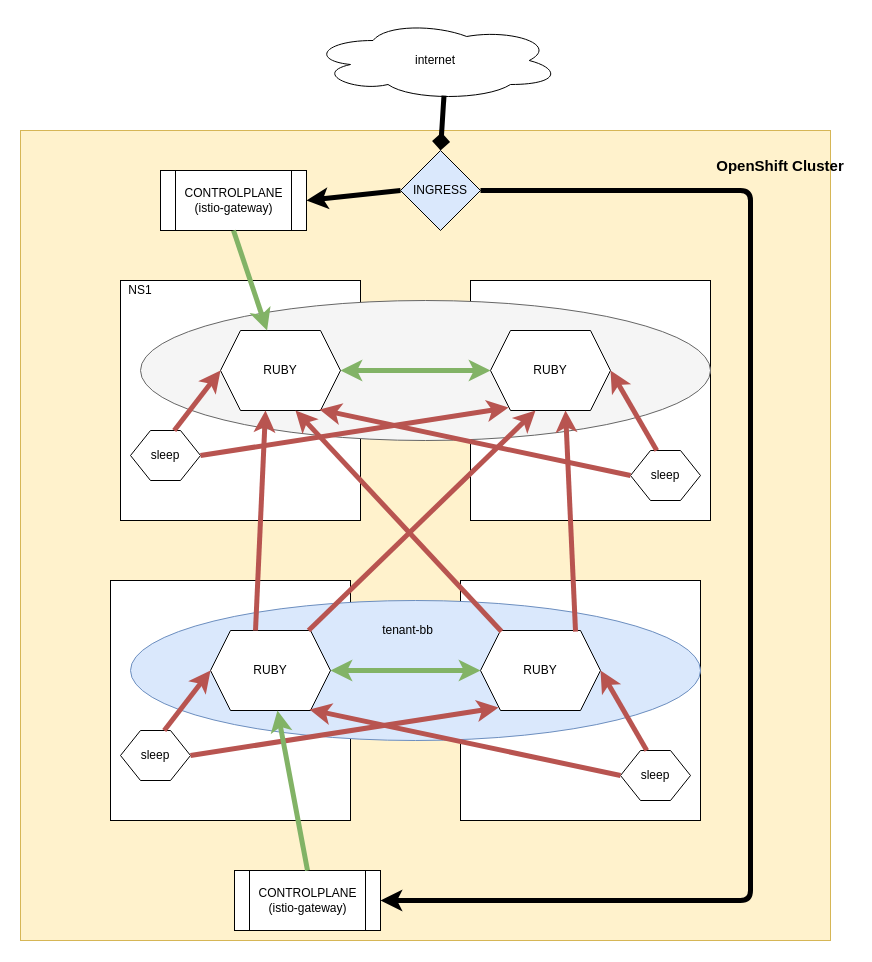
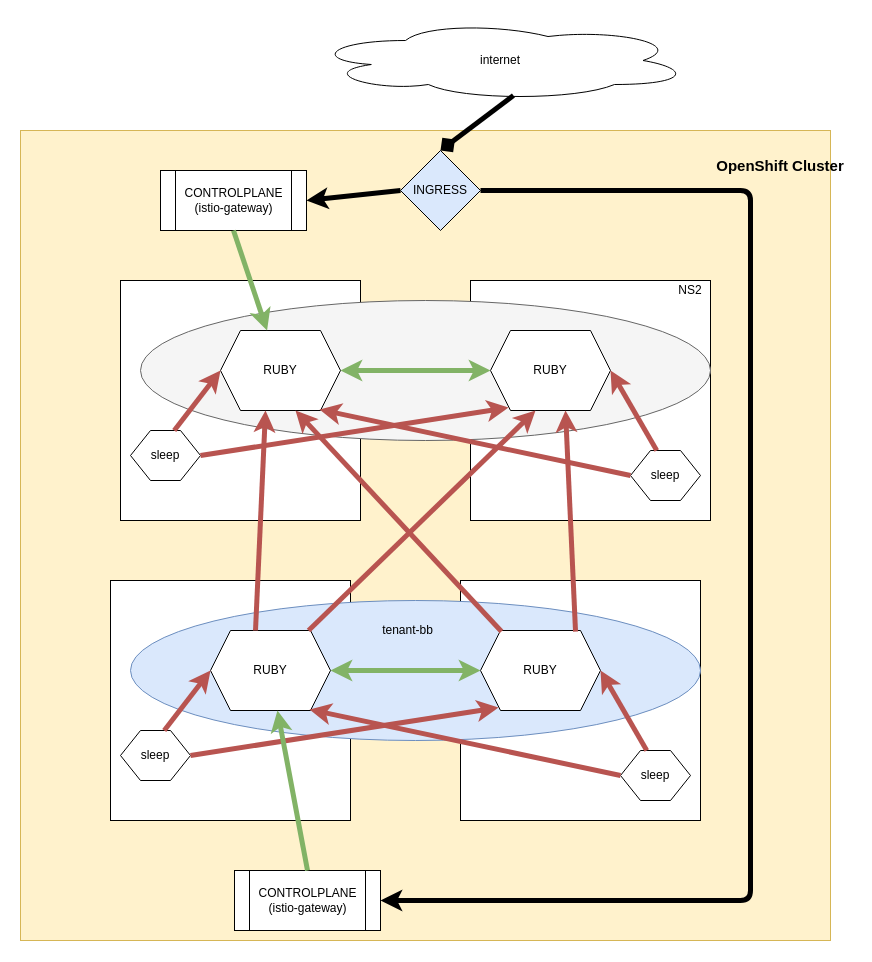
node "internet": size 250x80 -> 380x80
node "NS1": removed
node "NS2": added
